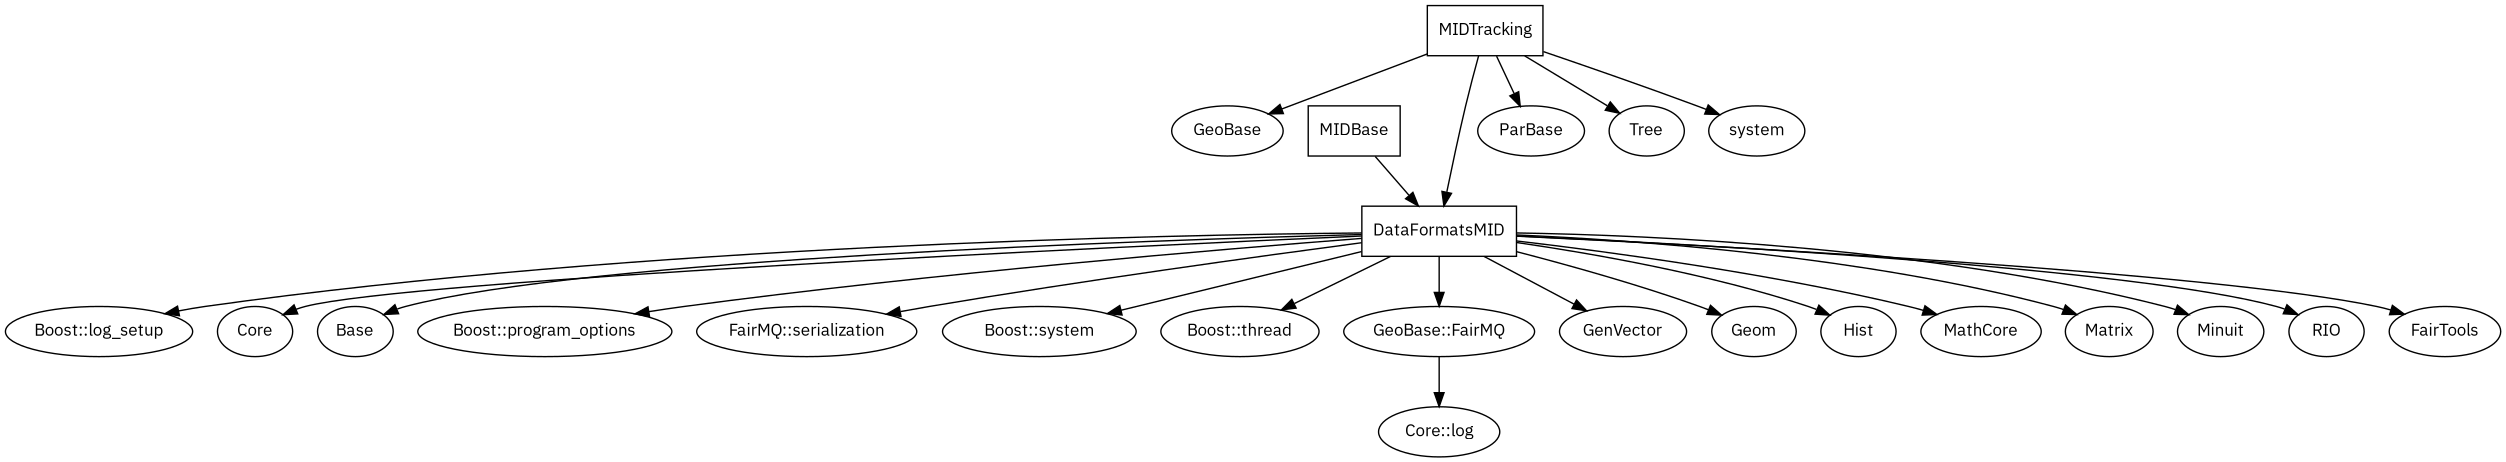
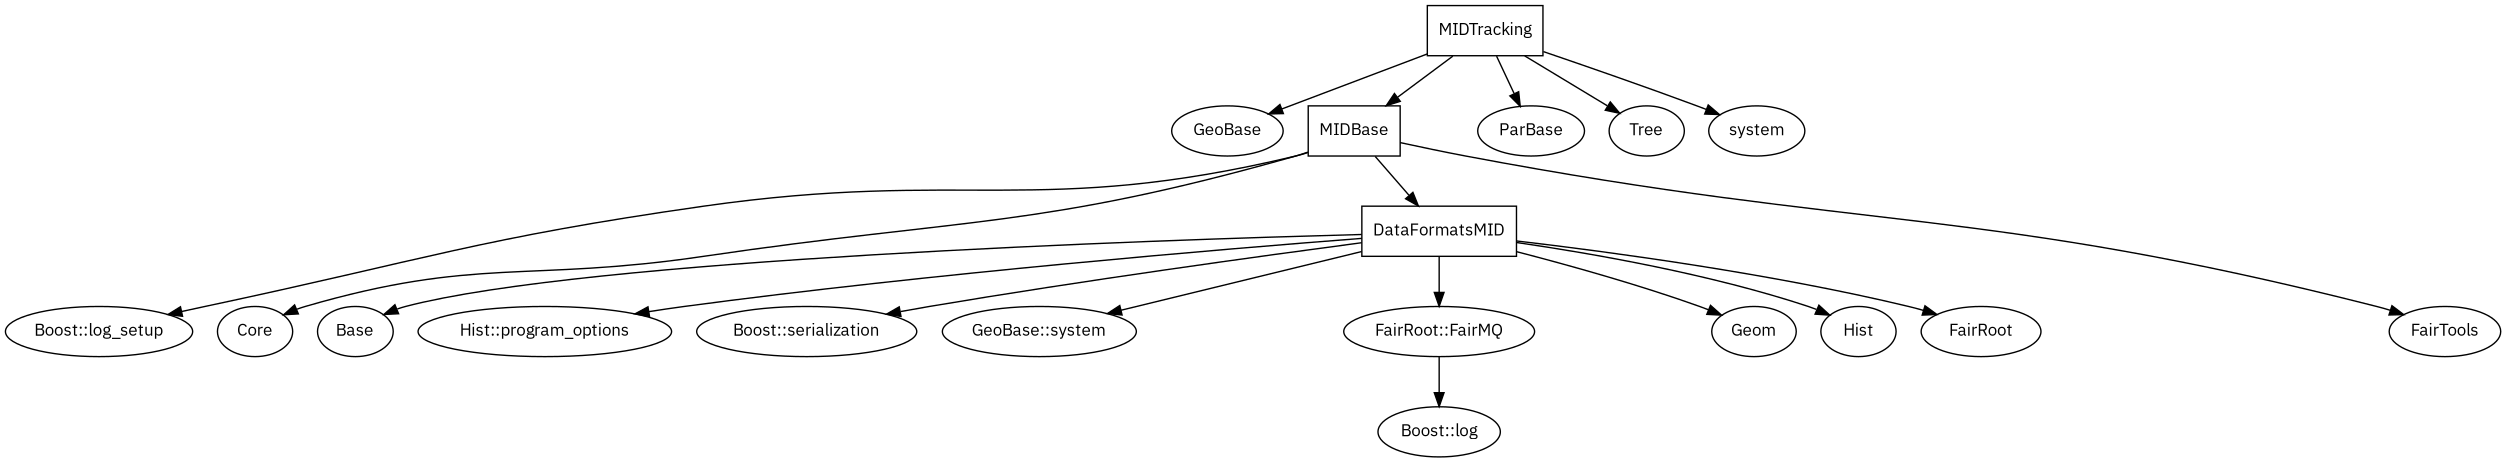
edge "MIDTracking" -> "DataFormatsMID": now "MIDTracking" -> "MIDBase"
edge "DataFormatsMID" -> "Boost::log_setup": now "MIDBase" -> "Boost::log_setup"
edge "DataFormatsMID" -> "FairTools": now "MIDBase" -> "FairTools"
edge "DataFormatsMID" -> "Core": now "MIDBase" -> "Core"
node "Boost::program_options": label "Boost::program_options" -> "Hist::program_options"
node "FairMQ::serialization": label "FairMQ::serialization" -> "Boost::serialization"
node "Boost::system": label "Boost::system" -> "GeoBase::system"
node "Boost::thread": removed
node "GeoBase::FairMQ": label "GeoBase::FairMQ" -> "FairRoot::FairMQ"
node "GenVector": removed
node "MathCore": label "MathCore" -> "FairRoot"
node "Matrix": removed
node "Minuit": removed
node "RIO": removed
node "Core::log": label "Core::log" -> "Boost::log"
